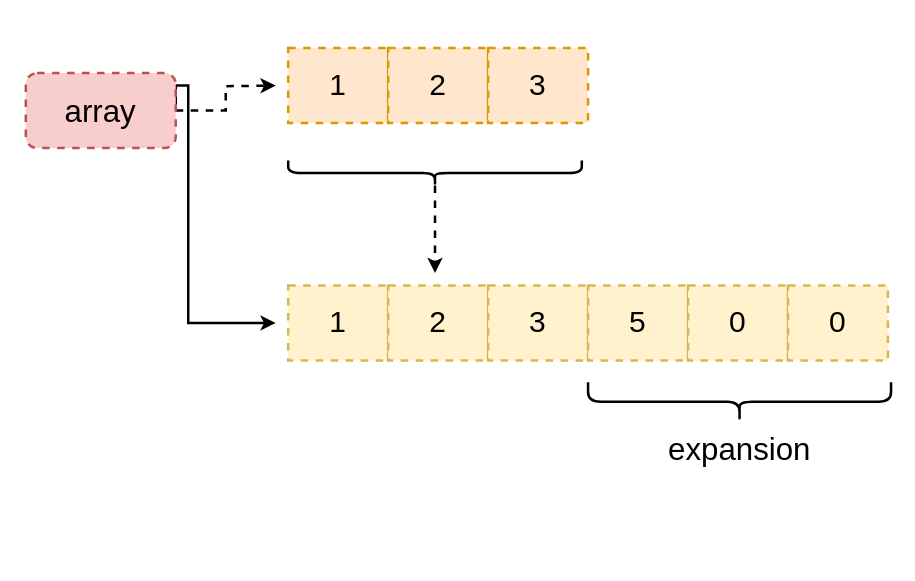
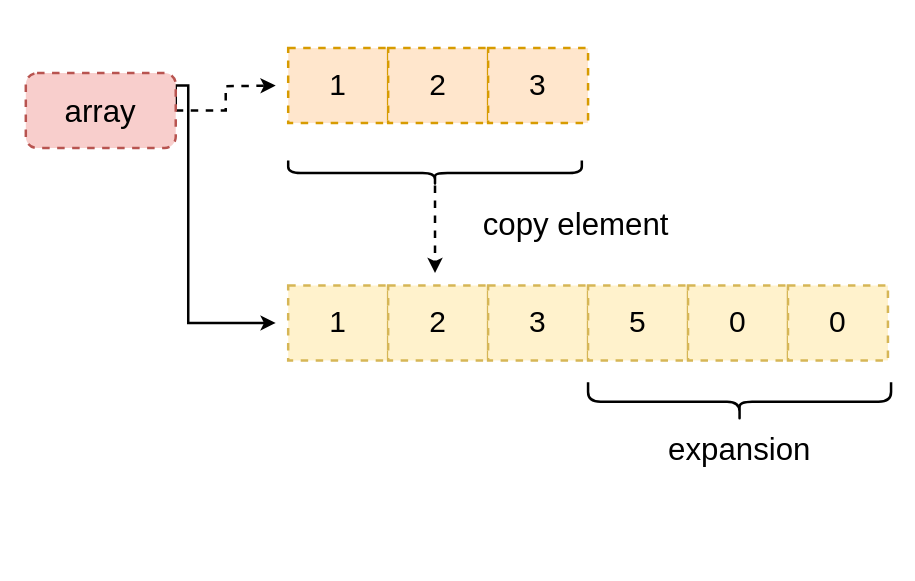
node "copy element": added
